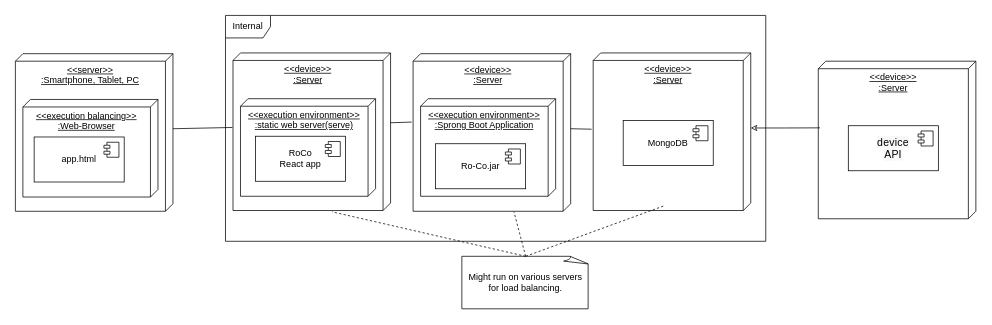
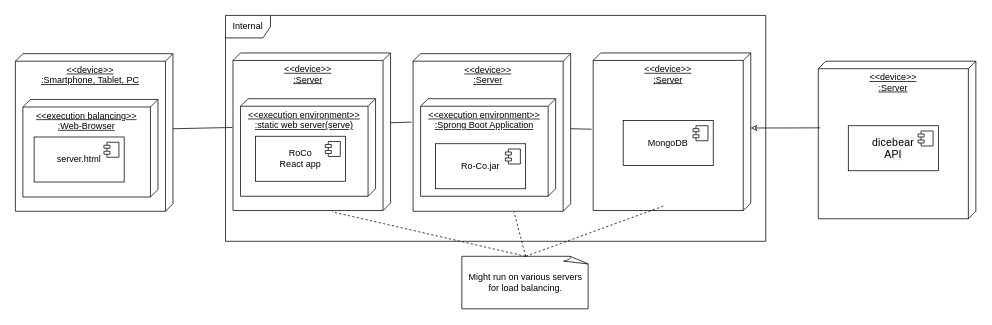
node "<<server>> :Smartphone, Tablet, PC": label "<<server>> :Smartphone, Tablet, PC" -> "<<device>> :Smartphone, Tablet, PC"
node "device API": label "device API" -> "dicebear API"
node "app.html": label "app.html" -> "server.html"
